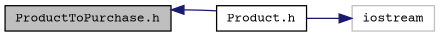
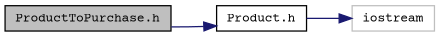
edge "Product.h" -> "ProductToPurchase.h": reversed
